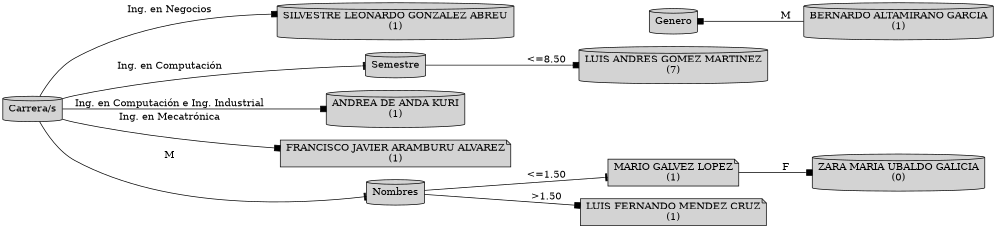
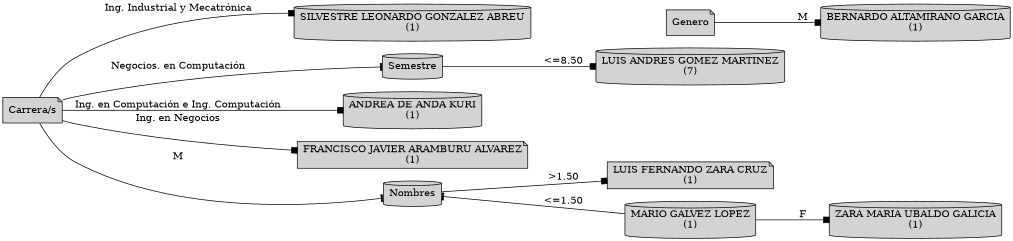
edge "Carrera/s" -> "SILVESTRE LEONARDO GONZALEZ ABREU (1)": label "Ing. en Negocios" -> "Ing. Industrial y Mecatrónica"
node "Genero": shape cylinder -> note
edge "BERNARDO ALTAMIRANO GARCIA (1)" -> "Genero": reversed
edge "Carrera/s" -> "Semestre": label "Ing. en Computación" -> "Negocios. en Computación"
edge "Carrera/s" -> "ANDREA DE ANDA KURI (1)": label "Ing. en Computación e Ing. Industrial" -> "Ing. en Computación e Ing. Computación"
node "Carrera/s": shape cylinder -> note
edge "Carrera/s" -> "FRANCISCO JAVIER ARAMBURU ALVAREZ (1)": label "Ing. en Mecatrónica" -> "Ing. en Negocios"
node "MARIO GALVEZ LOPEZ (1)": shape note -> cylinder
node "ZARA MARIA UBALDO GALICIA (0)": label "ZARA MARIA UBALDO GALICIA (0)" -> "ZARA MARIA UBALDO GALICIA (1)"
edge "Nombres" -> "MARIO GALVEZ LOPEZ (1)": reversed
node "LUIS FERNANDO MENDEZ CRUZ (1)": label "LUIS FERNANDO MENDEZ CRUZ (1)" -> "LUIS FERNANDO ZARA CRUZ (1)"
